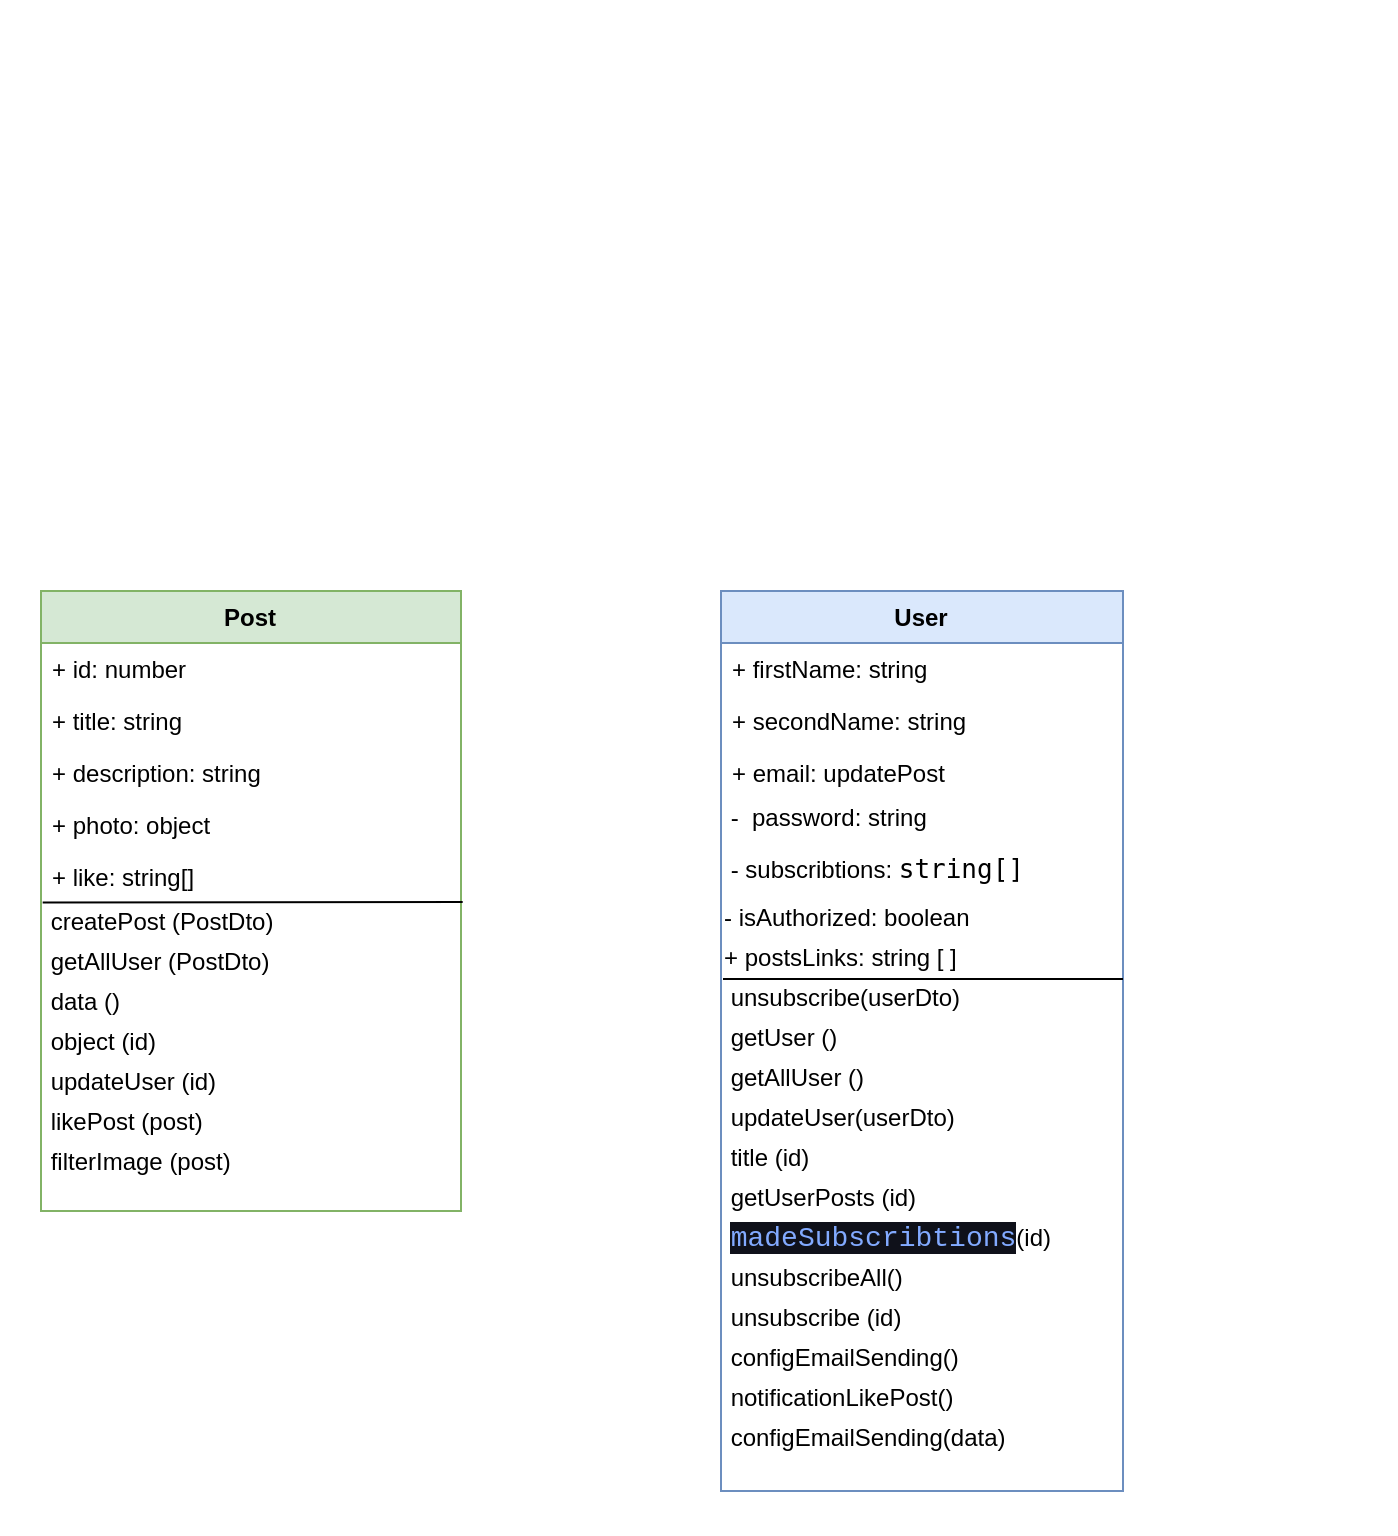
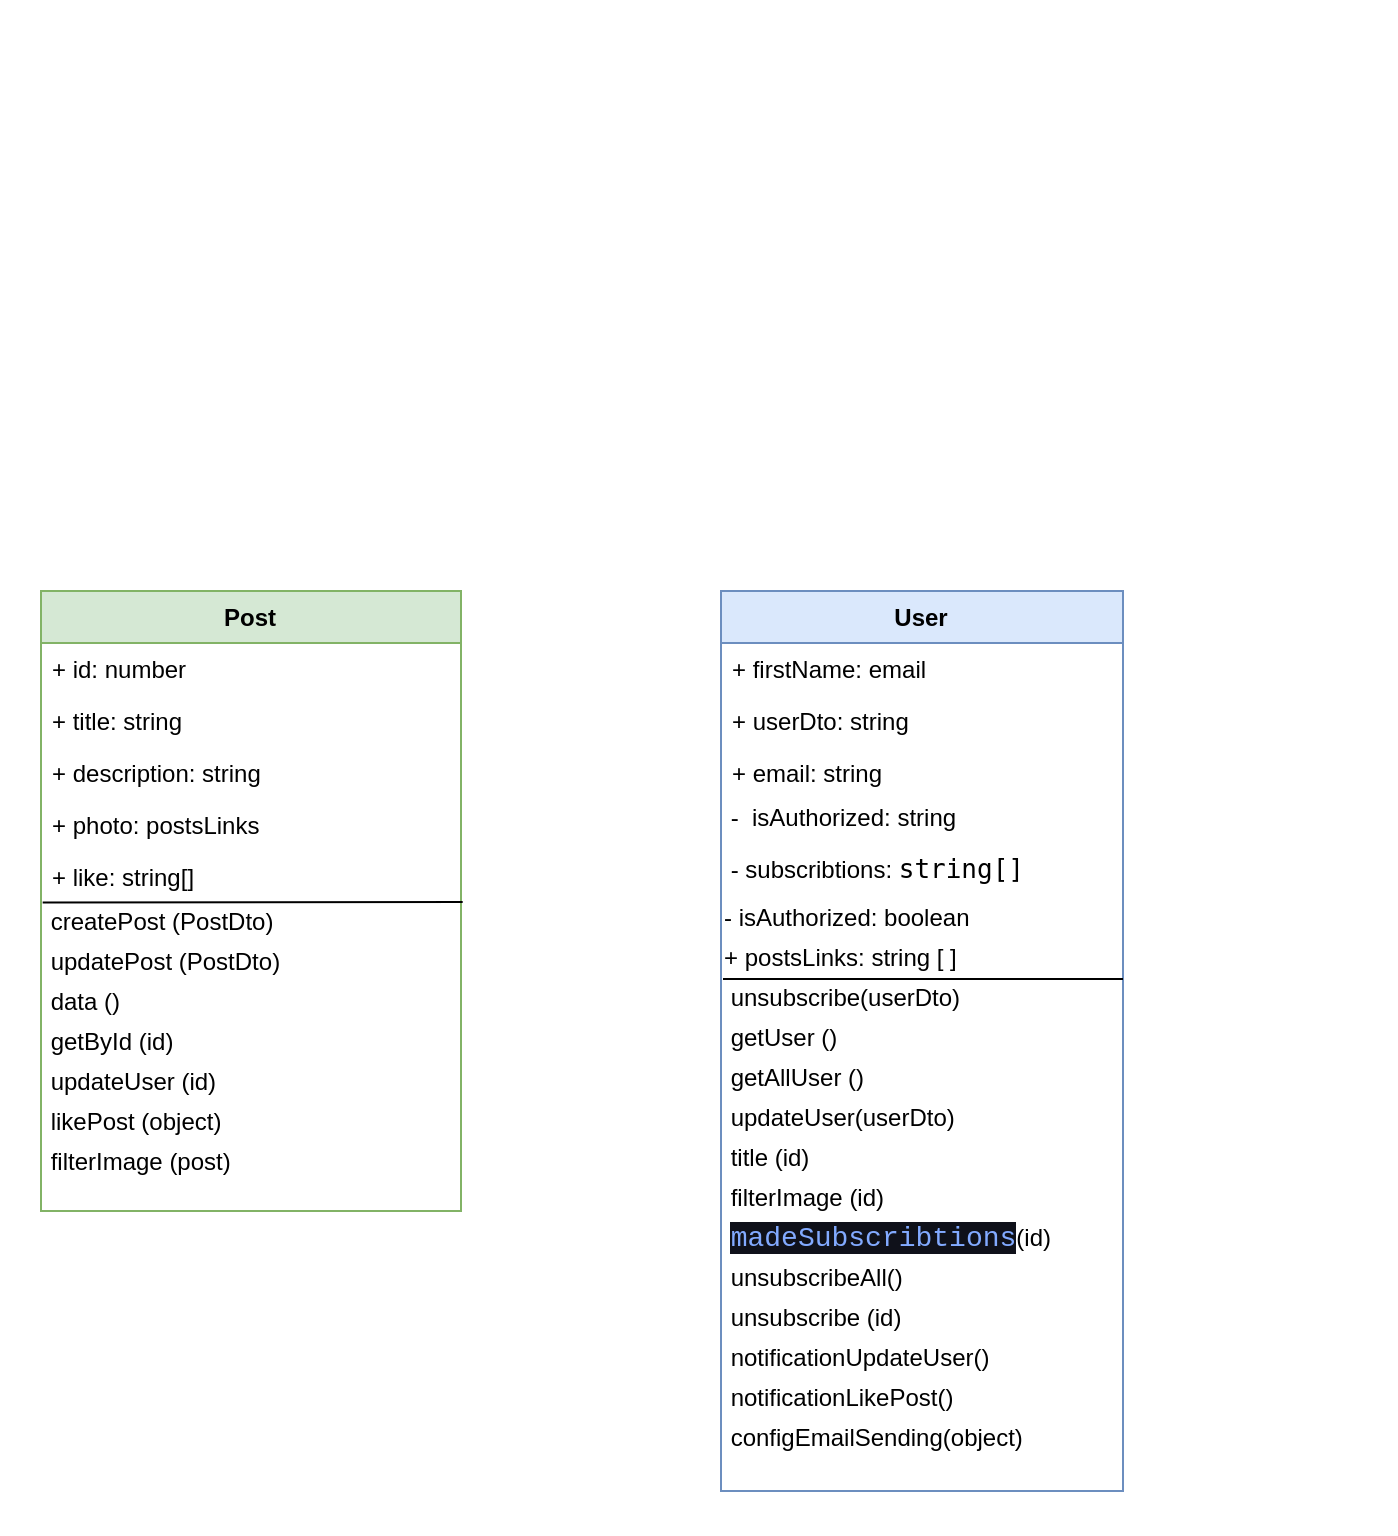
node "+ firstName: string": label "+ firstName: string" -> "+ firstName: email"
node "+ secondName: string": label "+ secondName: string" -> "+ userDto: string"
node "+ email: updatePost": label "+ email: updatePost" -> "+ email: string"
node "- password: string": label "- password: string" -> "- isAuthorized: string"
node "+ photo: object": label "+ photo: object" -> "+ photo: postsLinks"
node "getAllUser (PostDto)": label "getAllUser (PostDto)" -> "updatePost (PostDto)"
node "object (id)": label "object (id)" -> "getById (id)"
node "likePost (post)": label "likePost (post)" -> "likePost (object)"
node "getUserPosts (id)": label "getUserPosts (id)" -> "filterImage (id)"
node "configEmailSending()": label "configEmailSending()" -> "notificationUpdateUser()"
node "configEmailSending(data)": label "configEmailSending(data)" -> "configEmailSending(object)"
